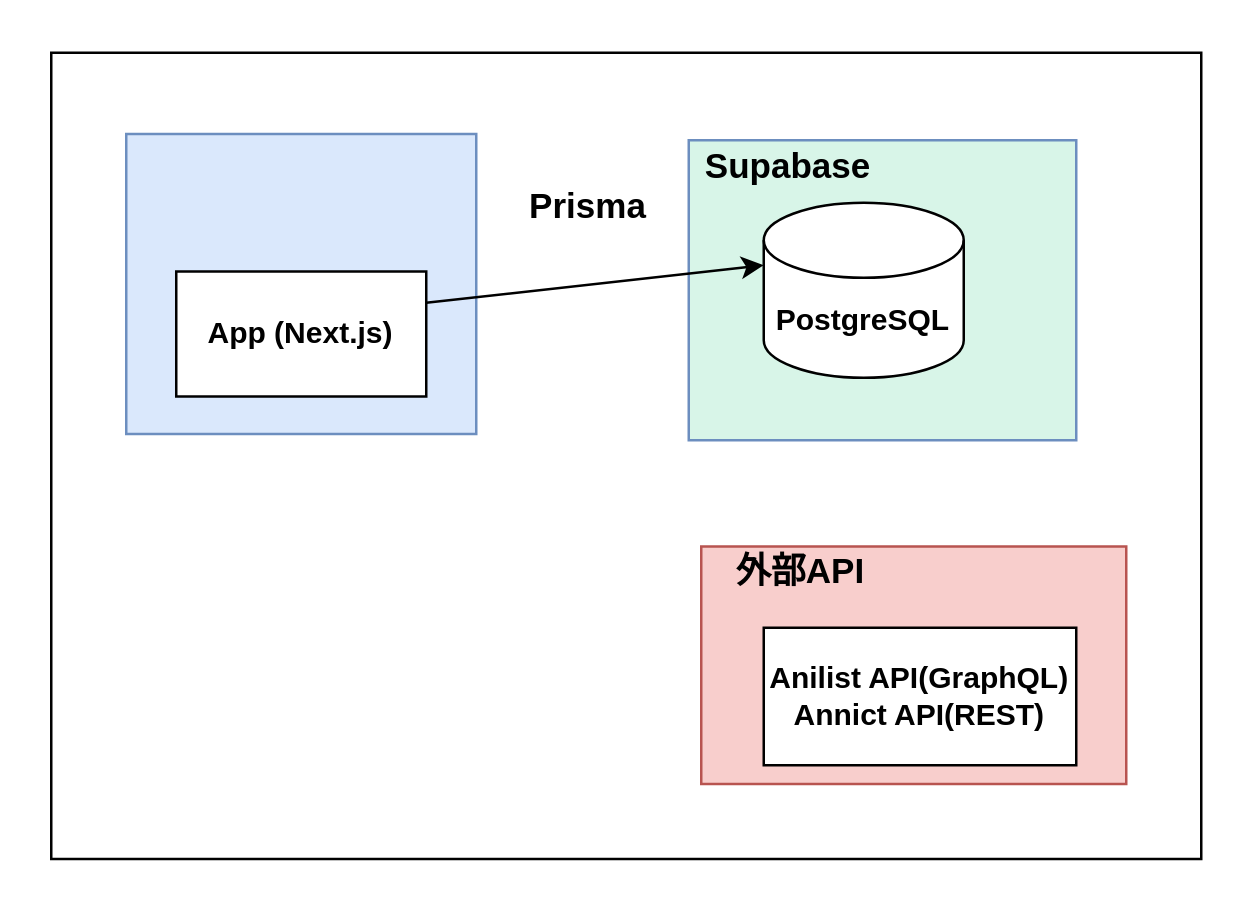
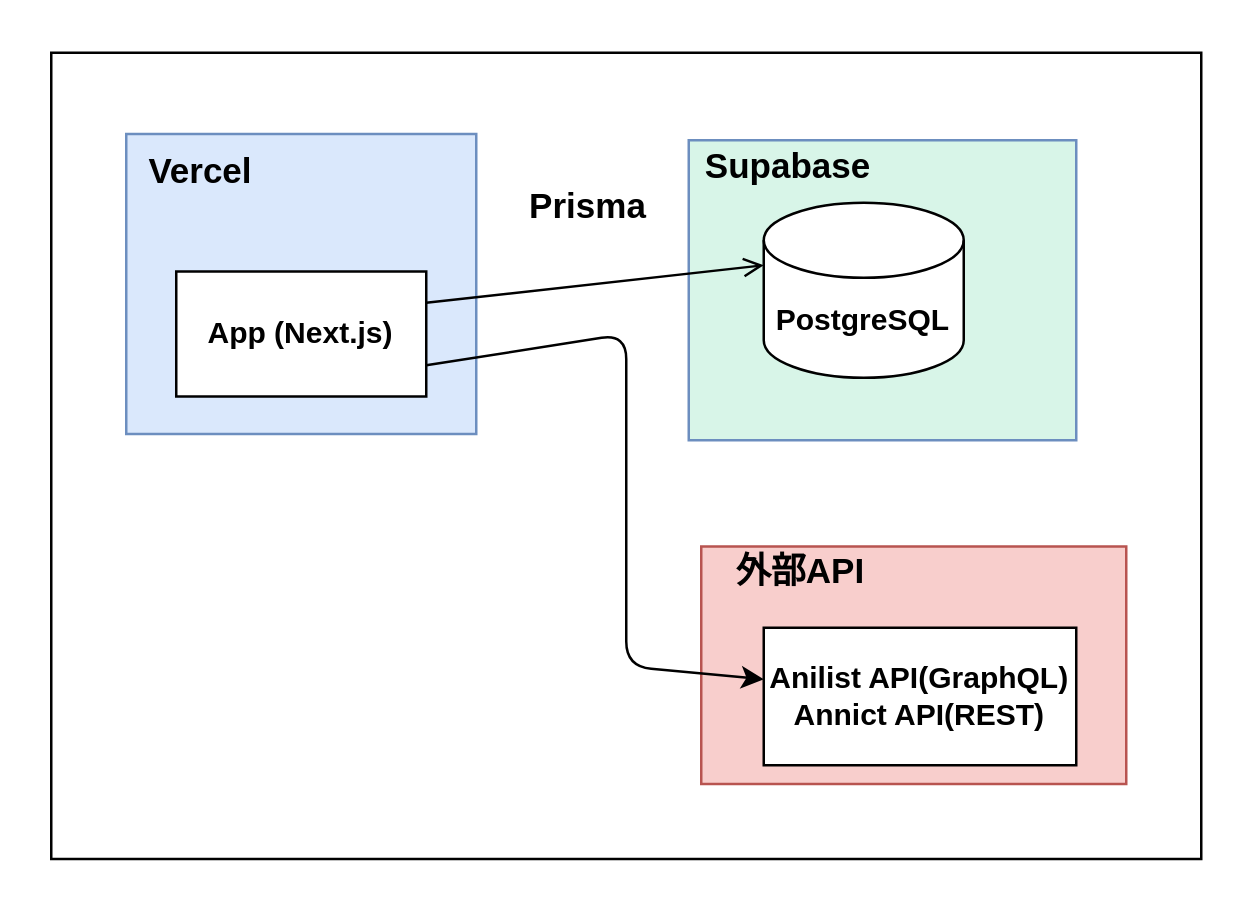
node "Vercel": added
edge "App (Next.js)" -> "PostgreSQL": arrowhead classic -> open
edge "App (Next.js)" -> "Anilist API(GraphQL) Annict API(REST)": added
